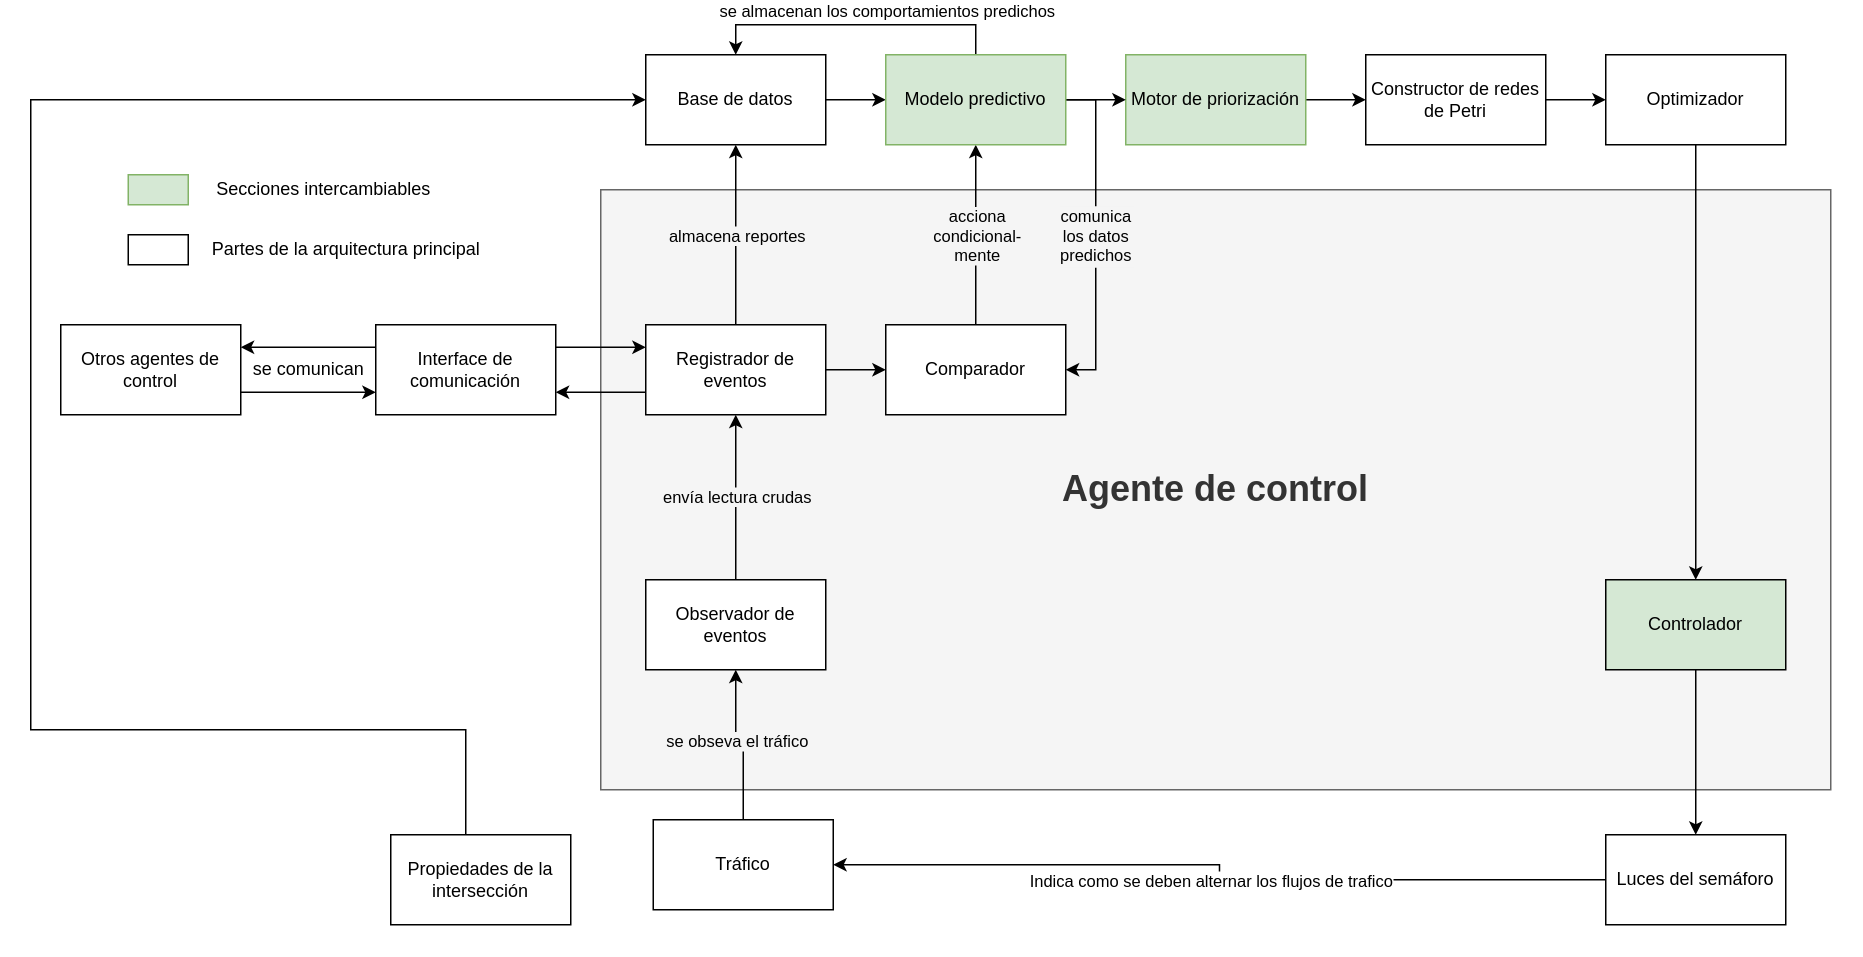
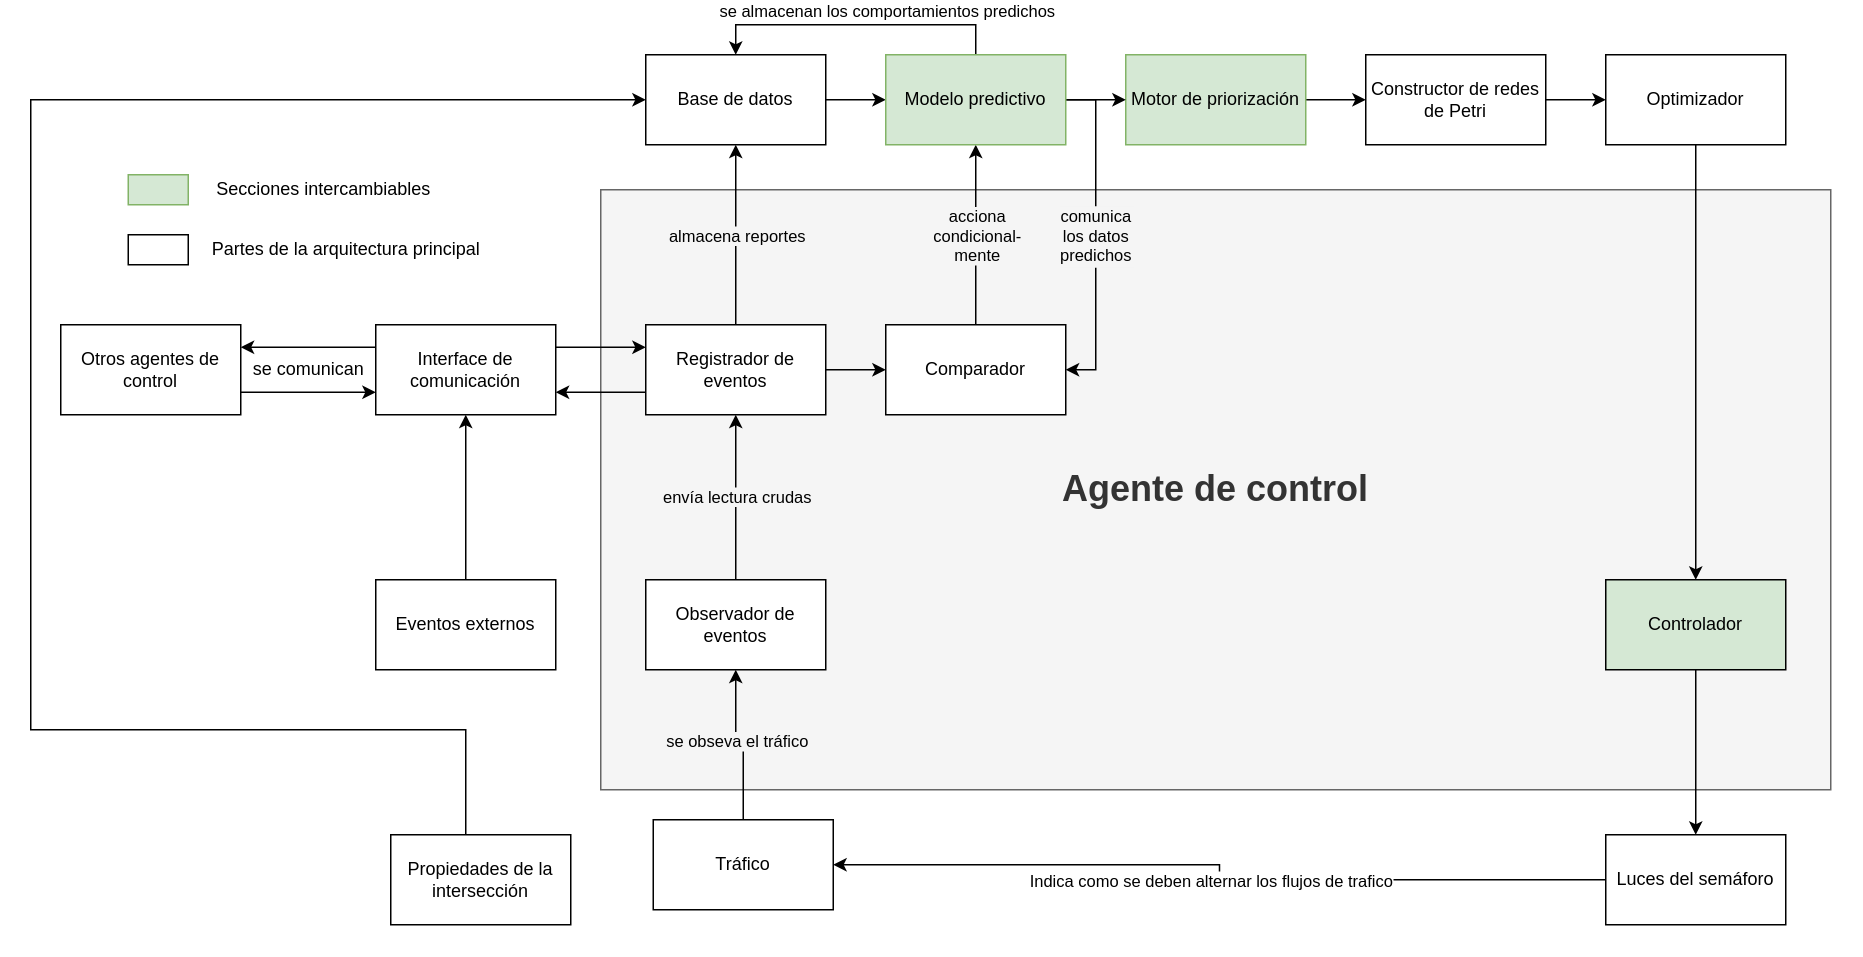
edge "Eventos externos" -> "Interface de comunicación": added
node "Eventos externos": added
